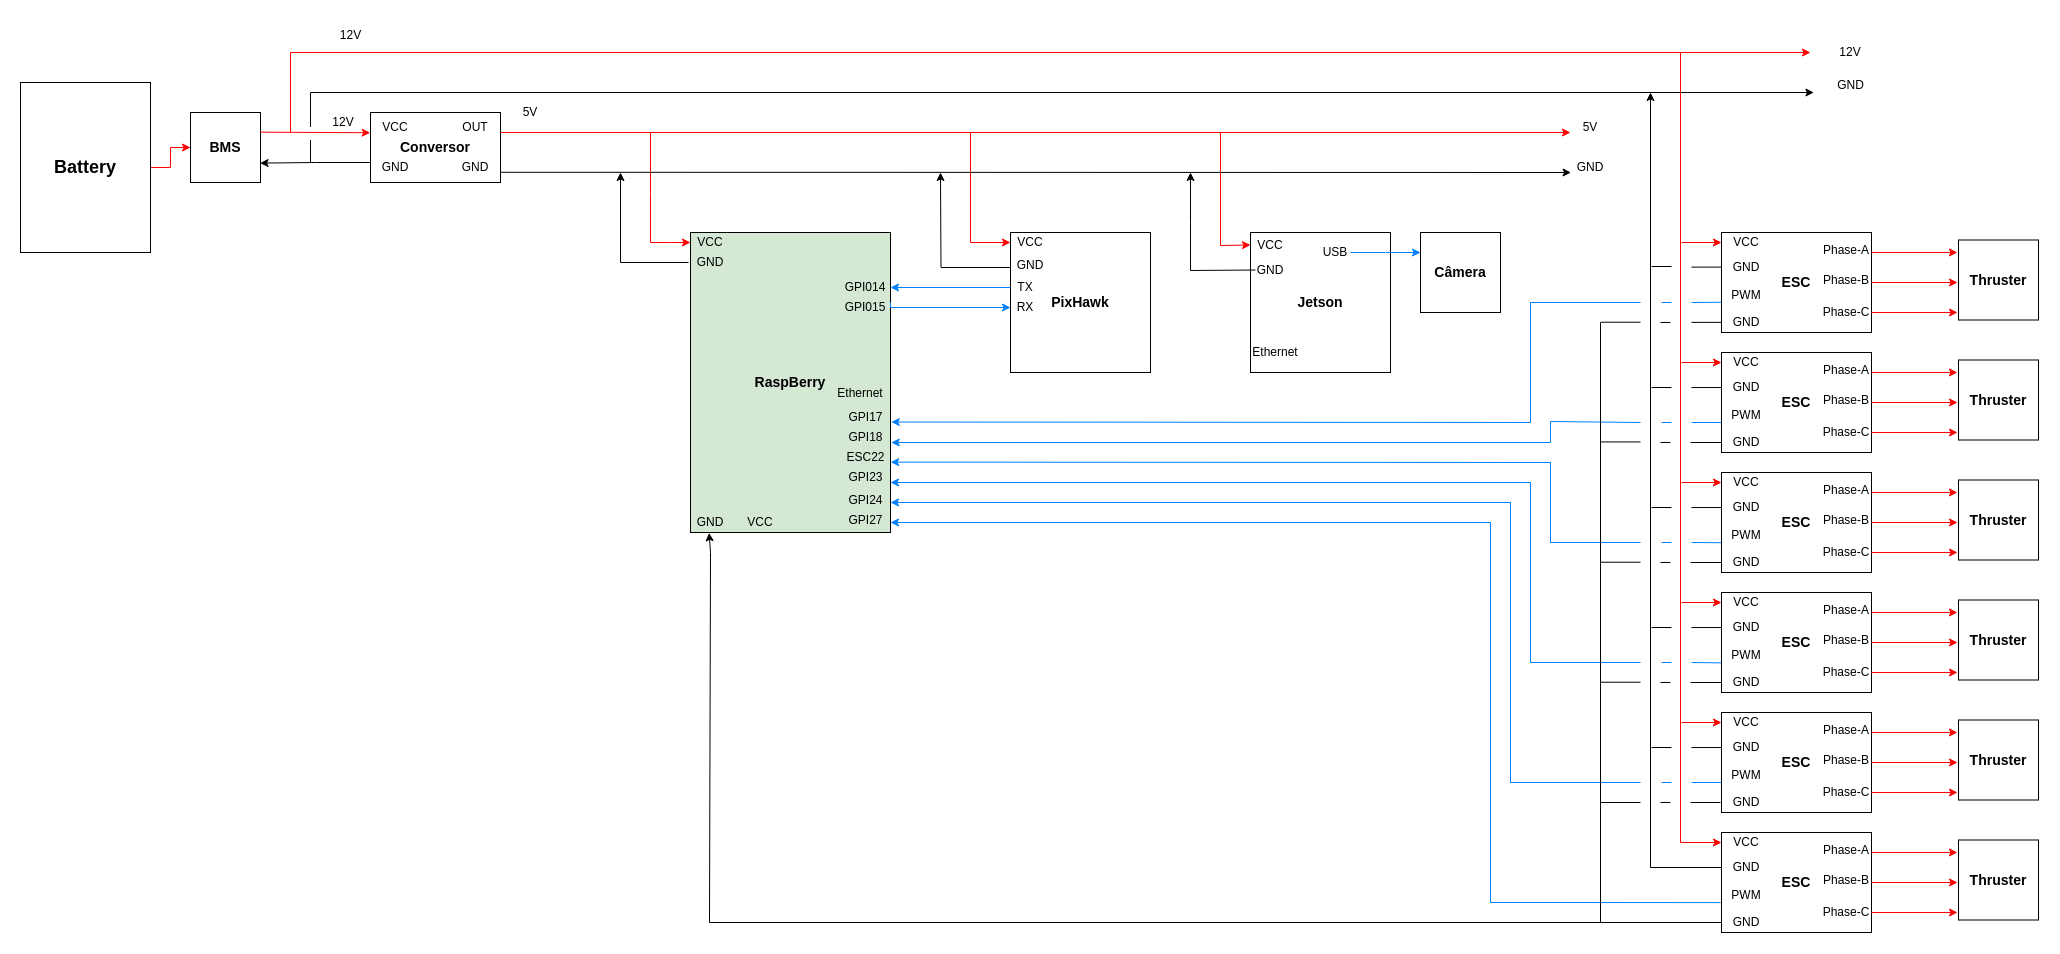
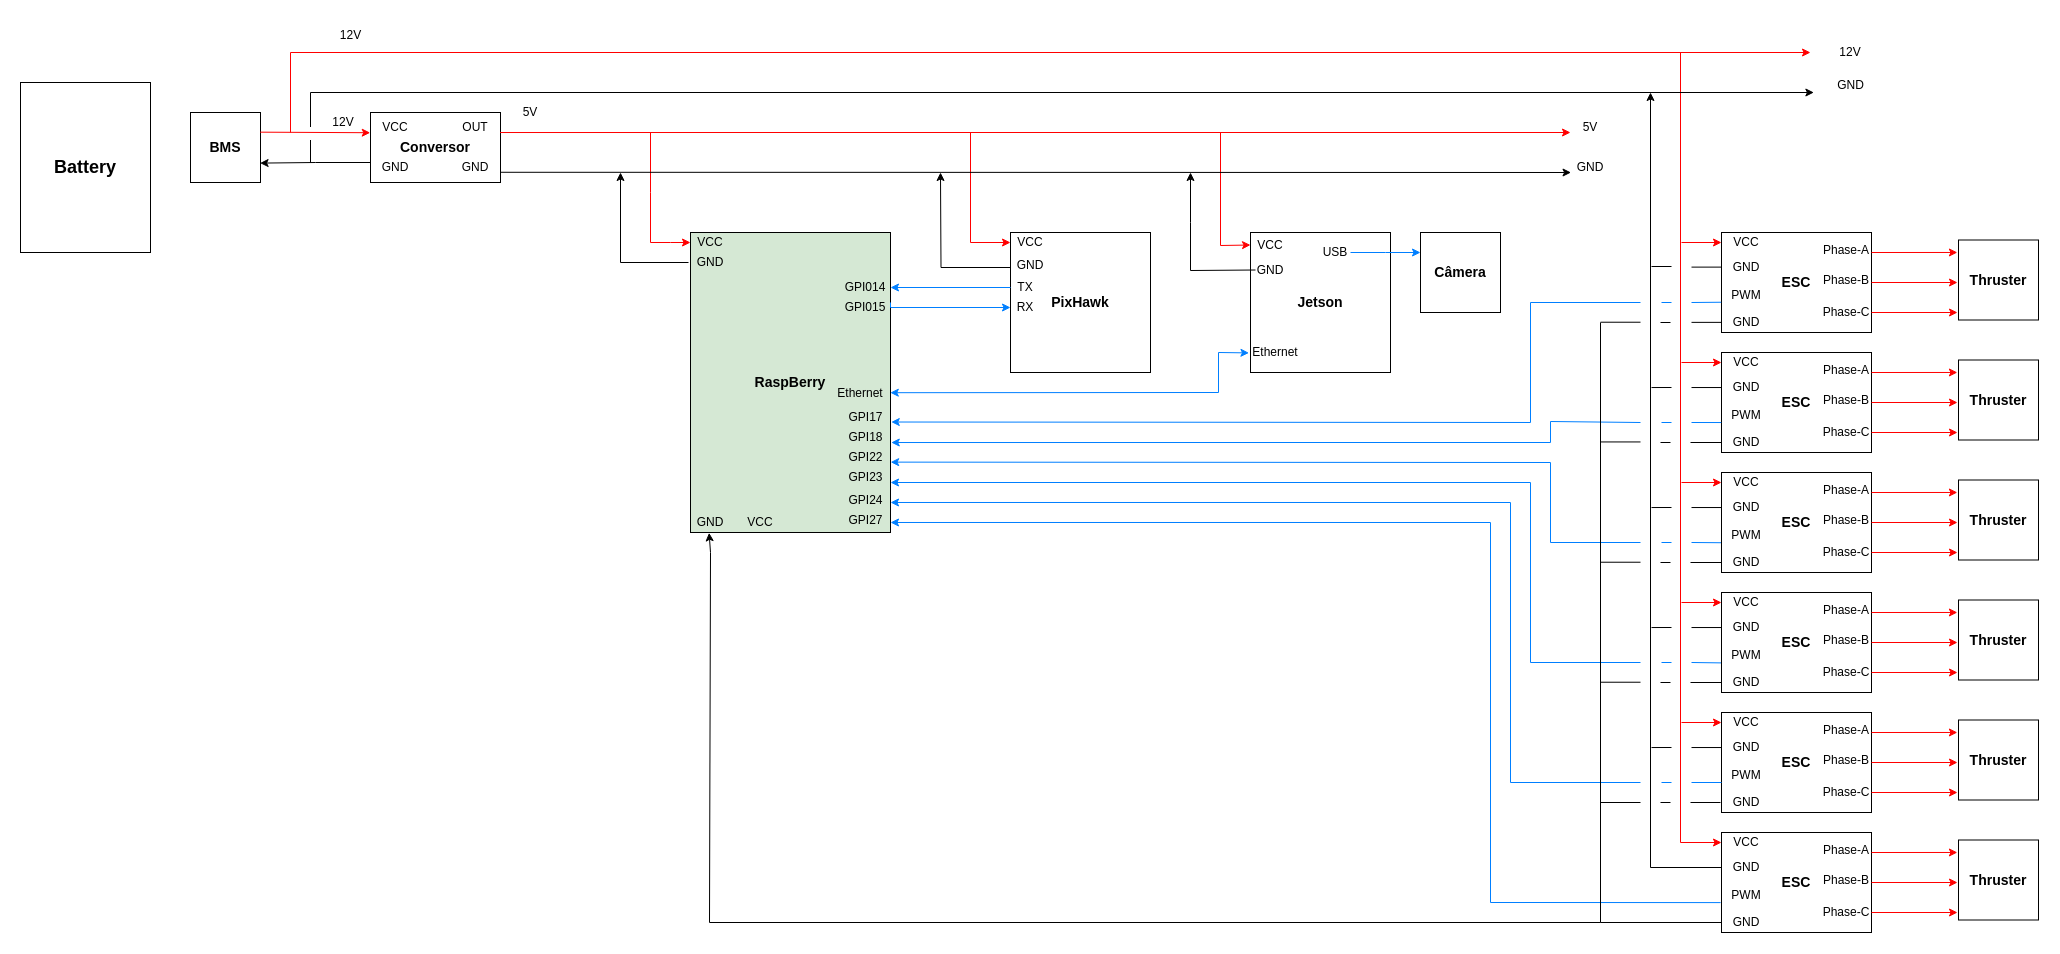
edge "Battery" -> "BMS": removed
edge "Jetson" -- "RaspBerry": added
node "ESC22": label "ESC22" -> "GPI22"
